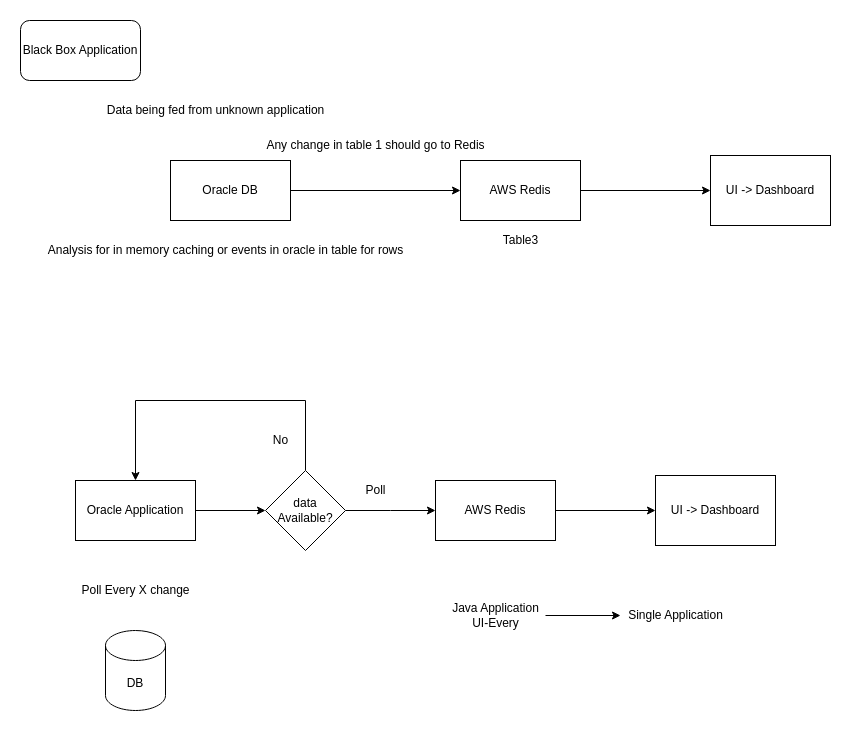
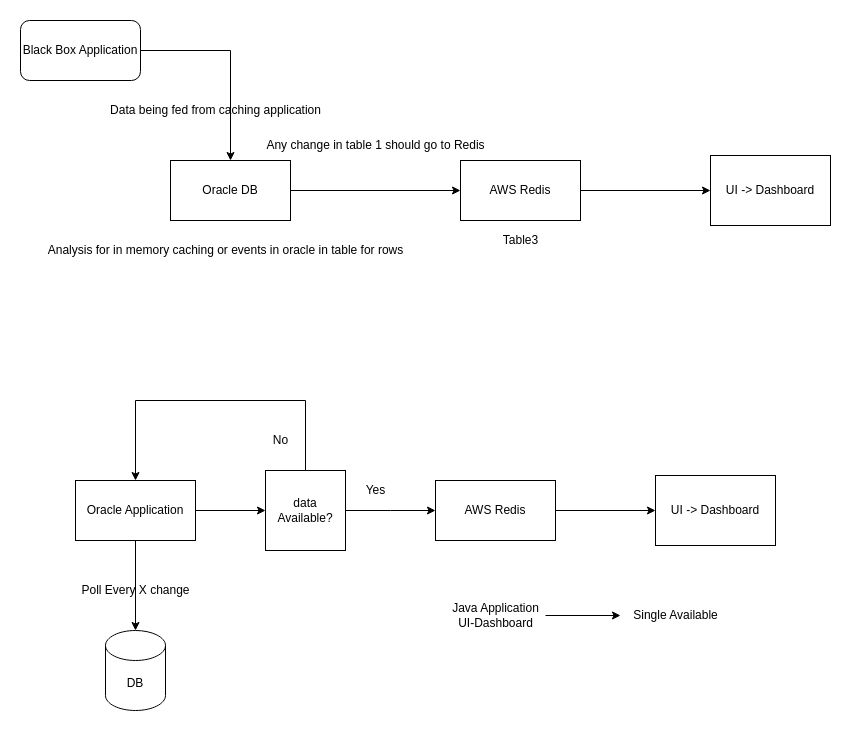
edge "Black Box Application" -> "Oracle DB": added
node "Data being fed from unknown application": label "Data being fed from unknown application" -> "Data being fed from caching application"
node "Poll": label "Poll" -> "Yes"
node "data Available?": shape diamond -> rectangle
edge "Oracle Application" -> "DB": added
node "Java Application UI-Every": label "Java Application UI-Every" -> "Java Application UI-Dashboard"
node "Single Application": label "Single Application" -> "Single Available"
